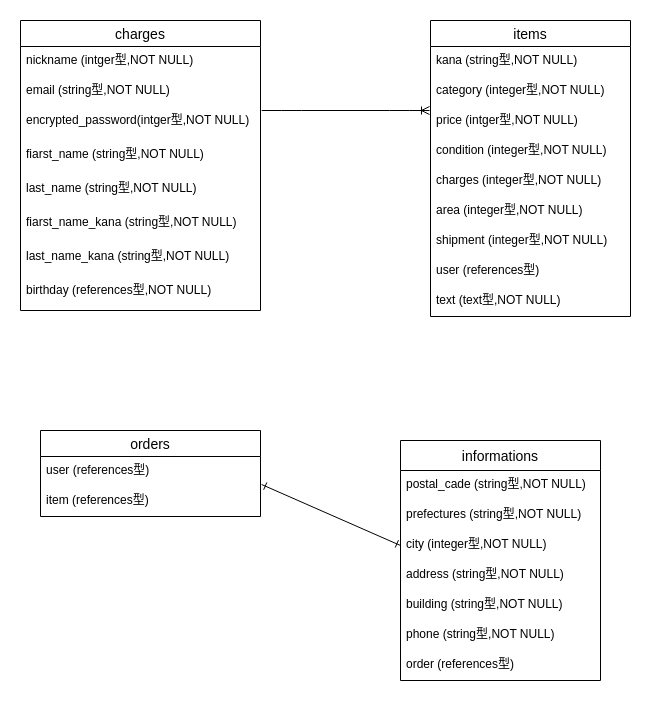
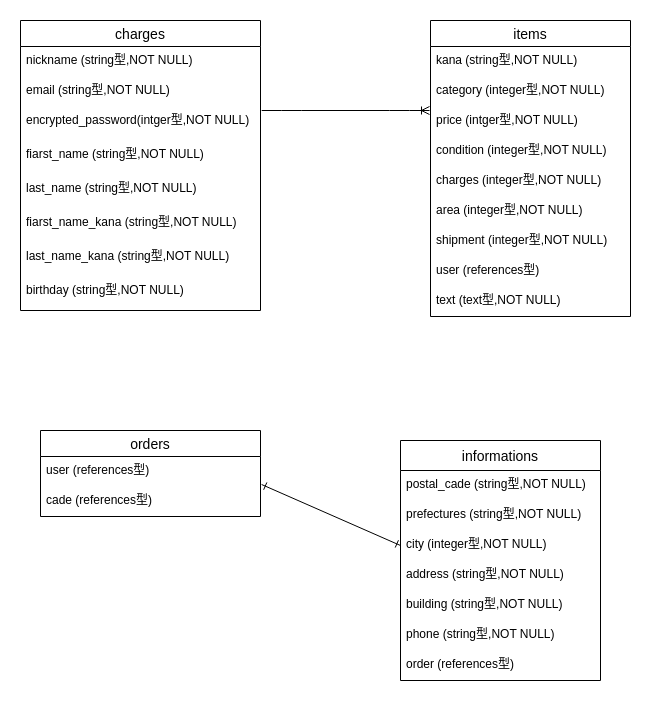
node "nickname (intger型,NOT NULL)": label "nickname (intger型,NOT NULL)" -> "nickname (string型,NOT NULL)"
node "birthday (references型,NOT NULL)": label "birthday (references型,NOT NULL)" -> "birthday (string型,NOT NULL)"
node "item (references型)": label "item (references型)" -> "cade (references型)"
